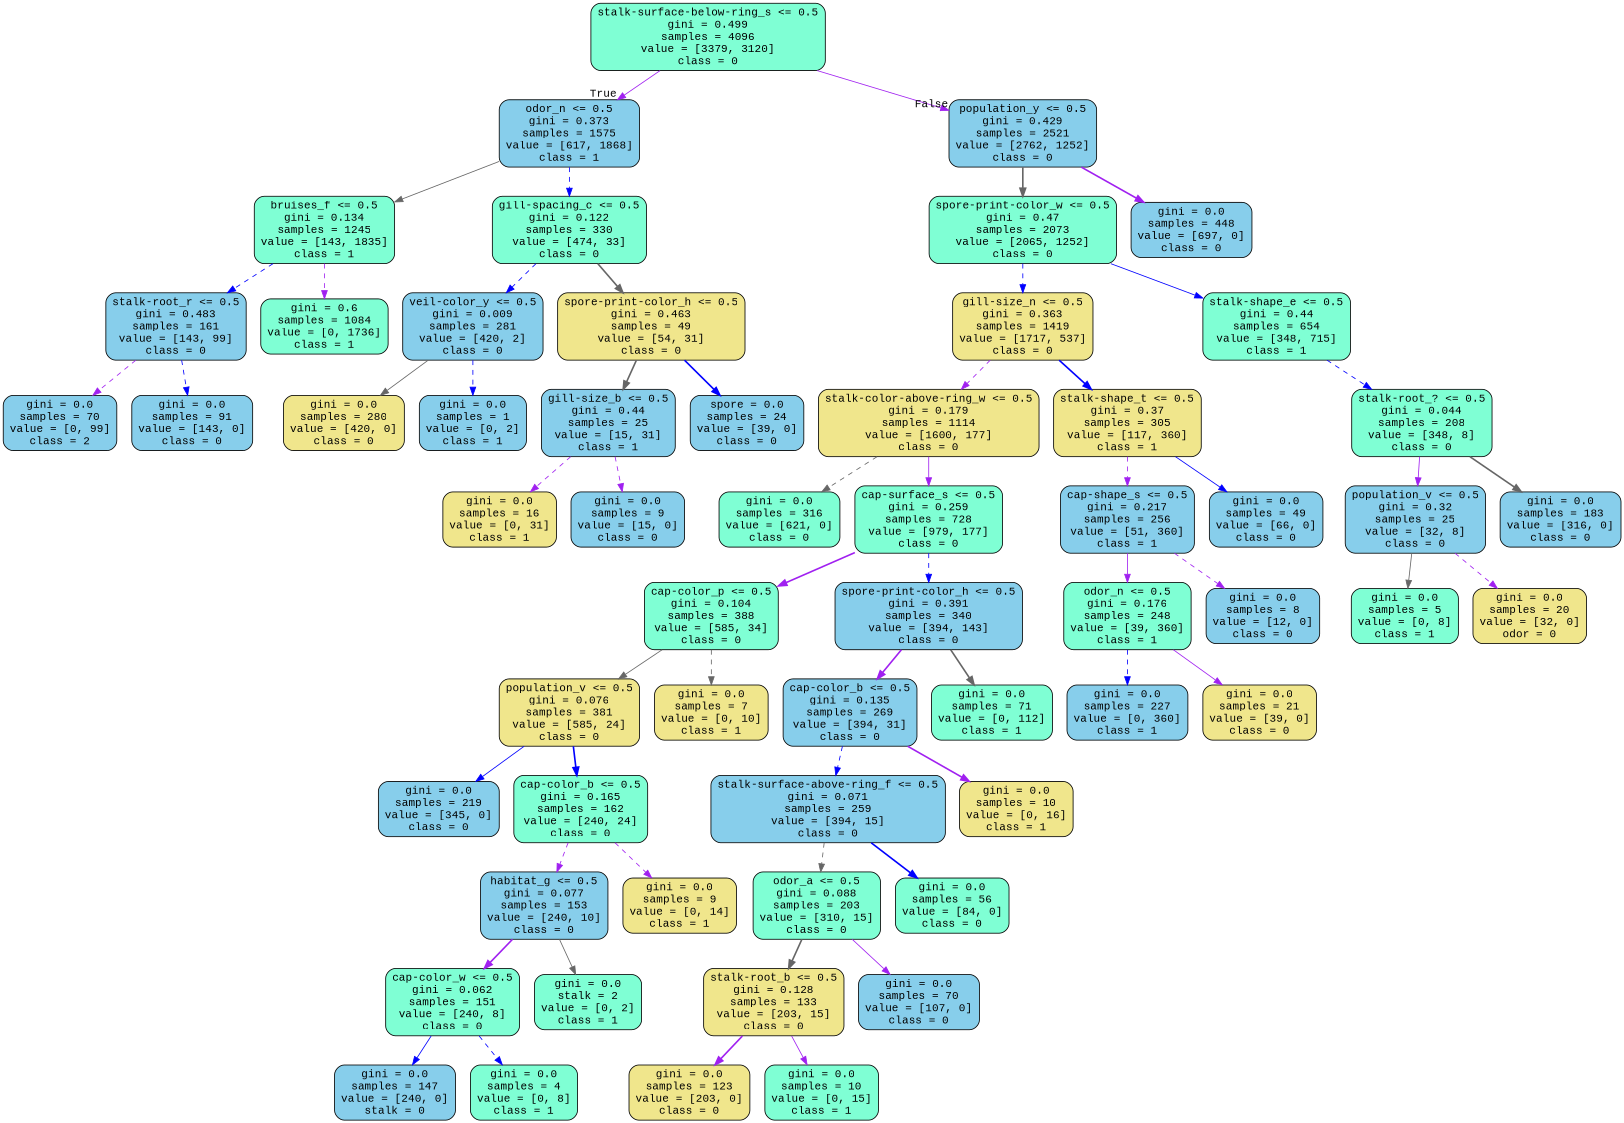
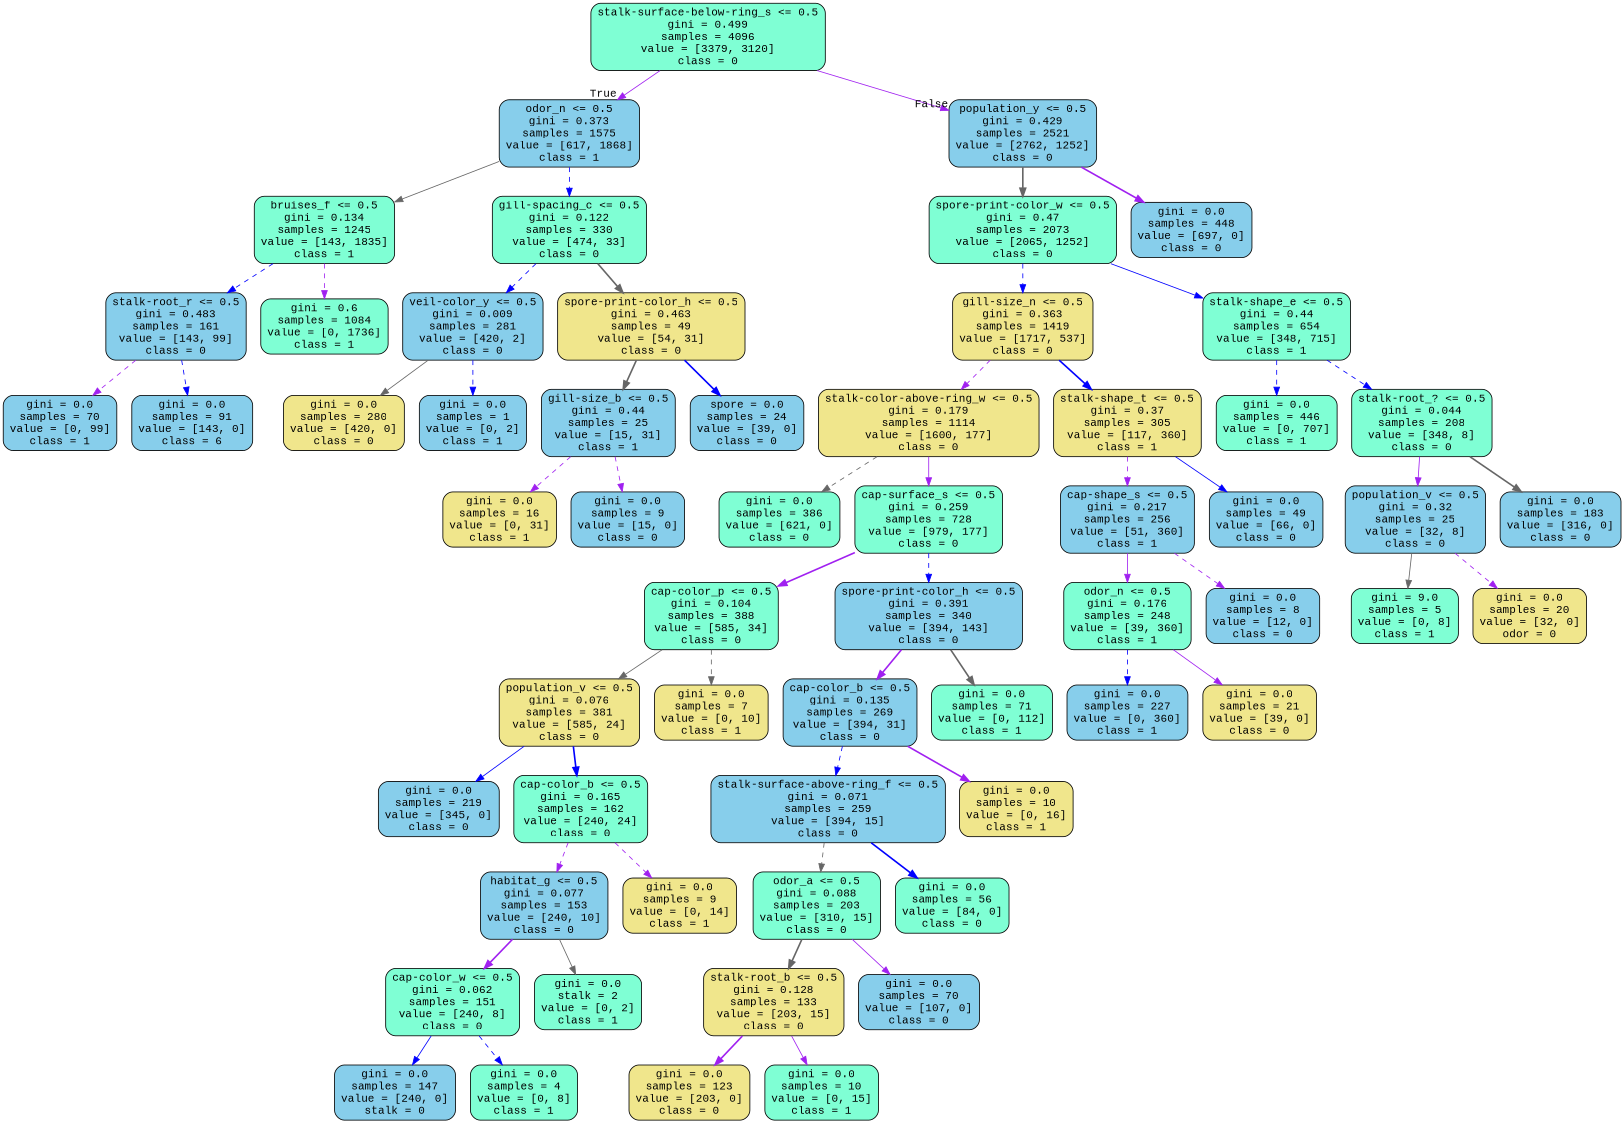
node "gini = 0.0 samples = 70 value = [0, 99] class = 2": label "gini = 0.0 samples = 70 value = [0, 99] class = 2" -> "gini = 0.0 samples = 70 value = [0, 99] class = 1"
node "gini = 0.0 samples = 91 value = [143, 0] class = 0": label "gini = 0.0 samples = 91 value = [143, 0] class = 0" -> "gini = 0.0 samples = 91 value = [143, 0] class = 6"
node "gini = 0.0 samples = 446 value = [0, 707] class = 1": added
node "gini = 0.0 samples = 316 value = [621, 0] class = 0": label "gini = 0.0 samples = 316 value = [621, 0] class = 0" -> "gini = 0.0 samples = 386 value = [621, 0] class = 0"
node "gini = 0.0 samples = 5 value = [0, 8] class = 1": label "gini = 0.0 samples = 5 value = [0, 8] class = 1" -> "gini = 9.0 samples = 5 value = [0, 8] class = 1"
